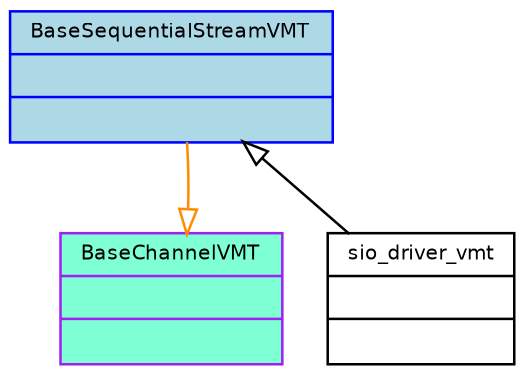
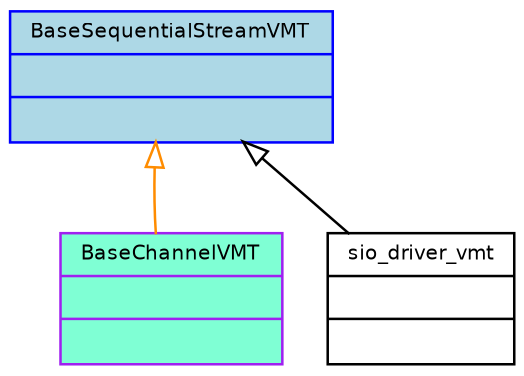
edge "BaseSequentialStreamVMT" -> "BaseChannelVMT": reversed
